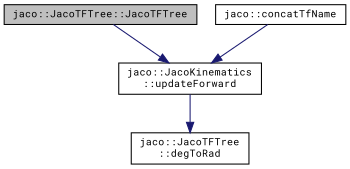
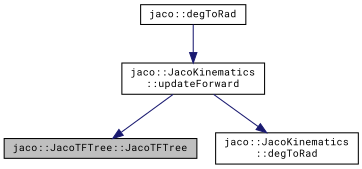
node "jaco::concatTfName": label "jaco::concatTfName" -> "jaco::degToRad"
edge "jaco::JacoTFTree::JacoTFTree" -> "jaco::JacoKinematics ::updateForward": reversed
node "jaco::JacoTFTree ::degToRad": label "jaco::JacoTFTree ::degToRad" -> "jaco::JacoKinematics ::degToRad"
